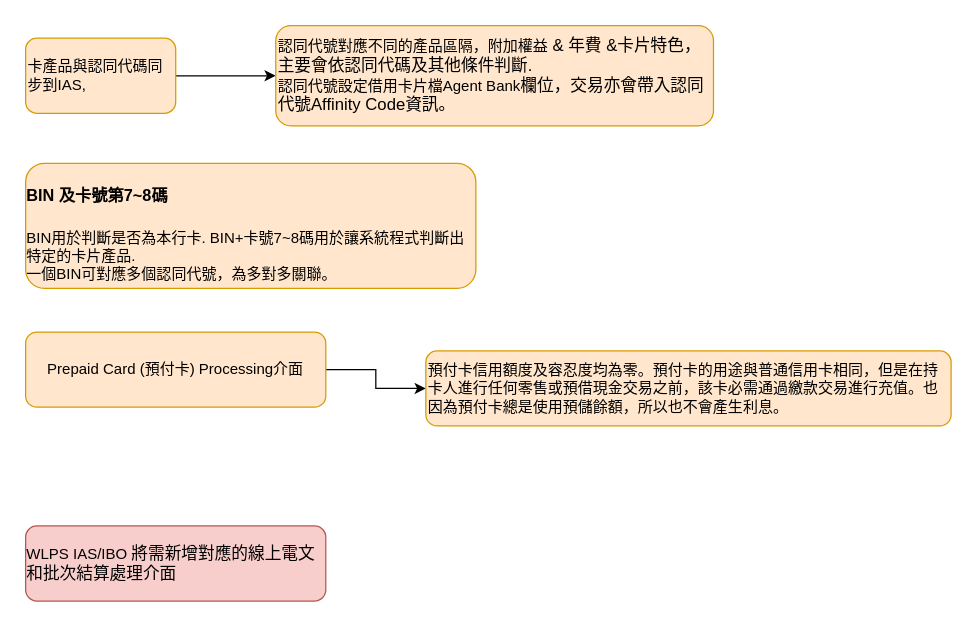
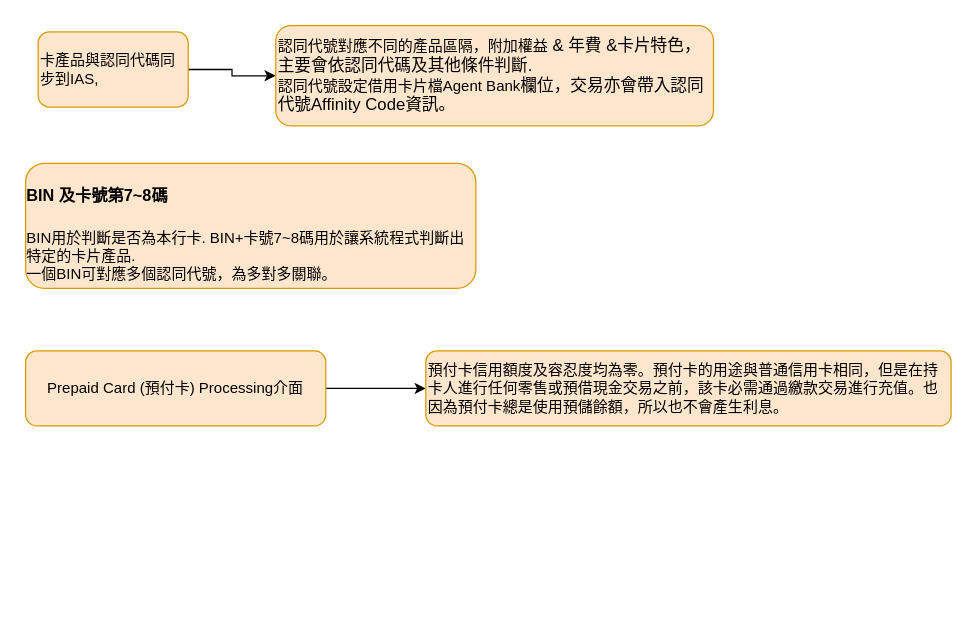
node "卡產品與認同代碼同步到IAS,": moved (101, 76) -> (113, 69)
node "Prepaid Card (預付卡) Processing介面": moved (176, 369) -> (176, 388)
node "WLPS IAS/IBO 將需新增對應的線上電文和批次結算處理介面": removed
